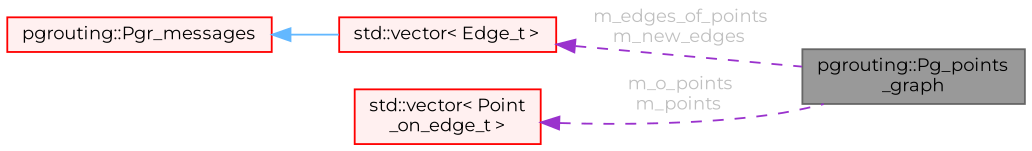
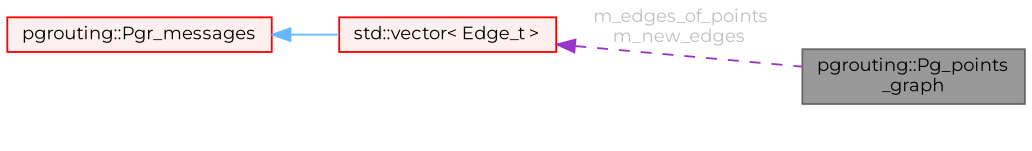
node "std::vector< Point _on_edge_t >": removed
